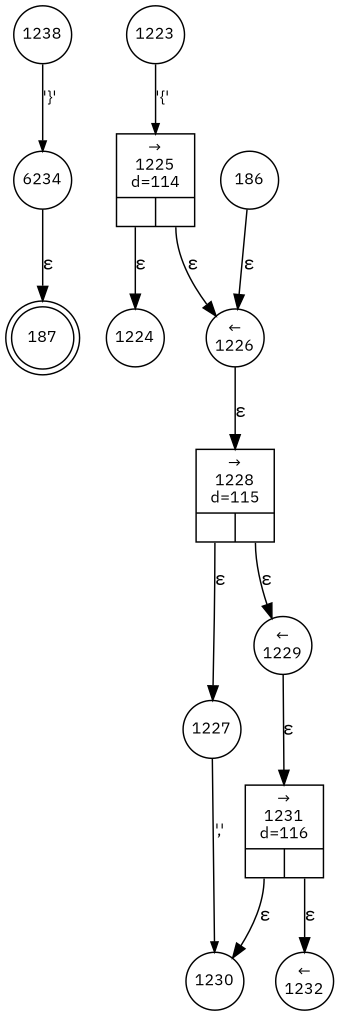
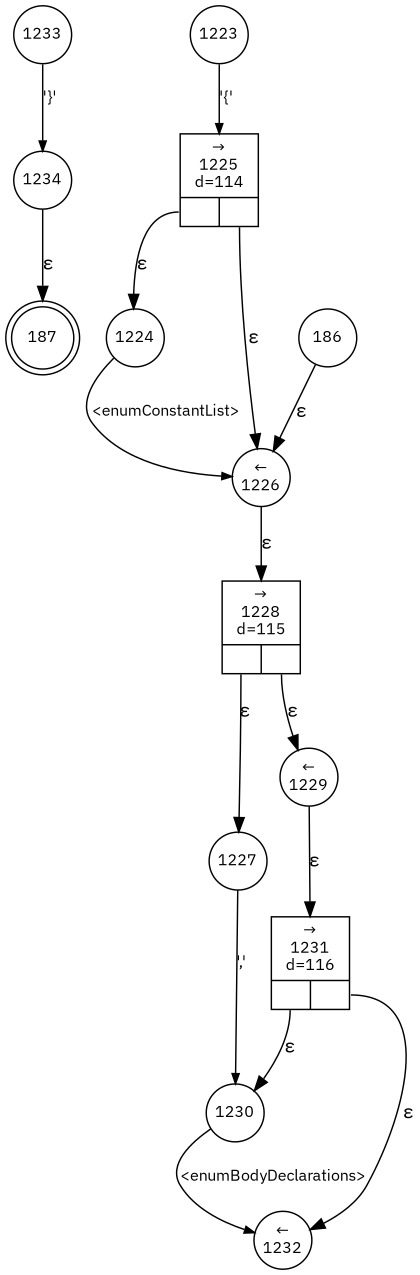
node "1238": label "1238" -> "1233"
node "6234": label "6234" -> "1234"
edge "1224" -> "← 1226": added, label "<enumConstantList>"
edge "1230" -> "← 1232": added, label "<enumBodyDeclarations>"
